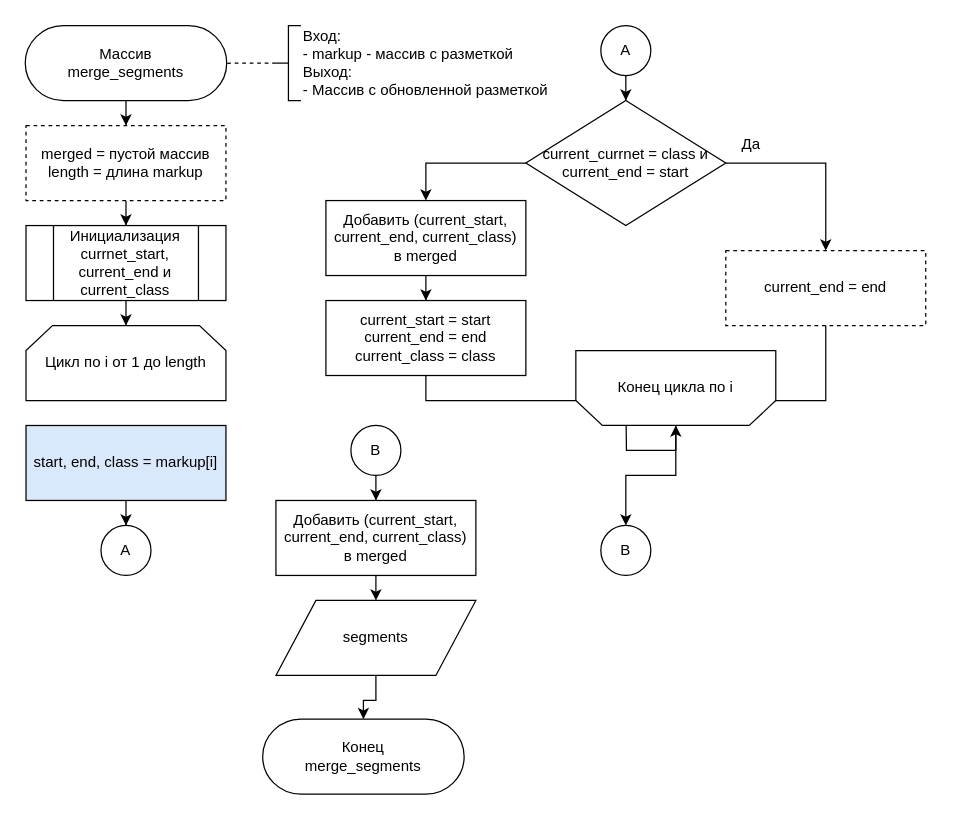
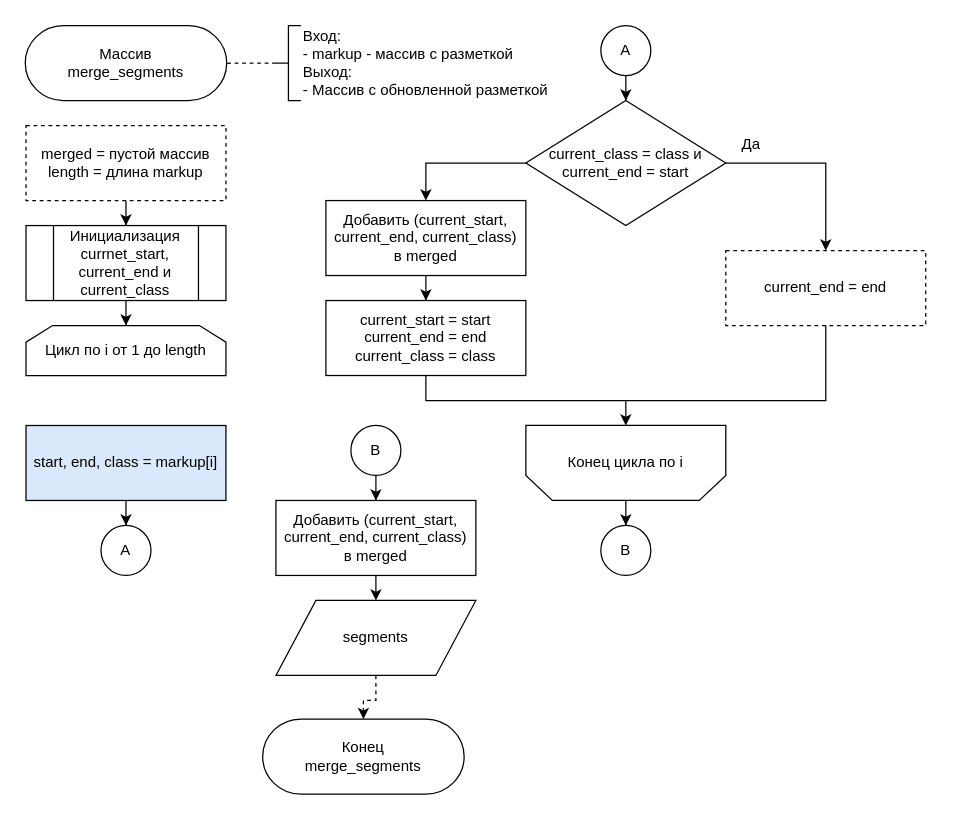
edge "Массив merge_segments" -> "merged = пустой массив length = длина markup": removed
node "current_currnet = class и current_end = start": label "current_currnet = class и current_end = start" -> "current_class = class и current_end = start"
node "Цикл по i от 1 до length": size 200x75 -> 200x50
node "Конец цикла по i": moved (676, 388) -> (626, 463)
edge "segments" -> "Конец merge_segments": style solid -> dashed
